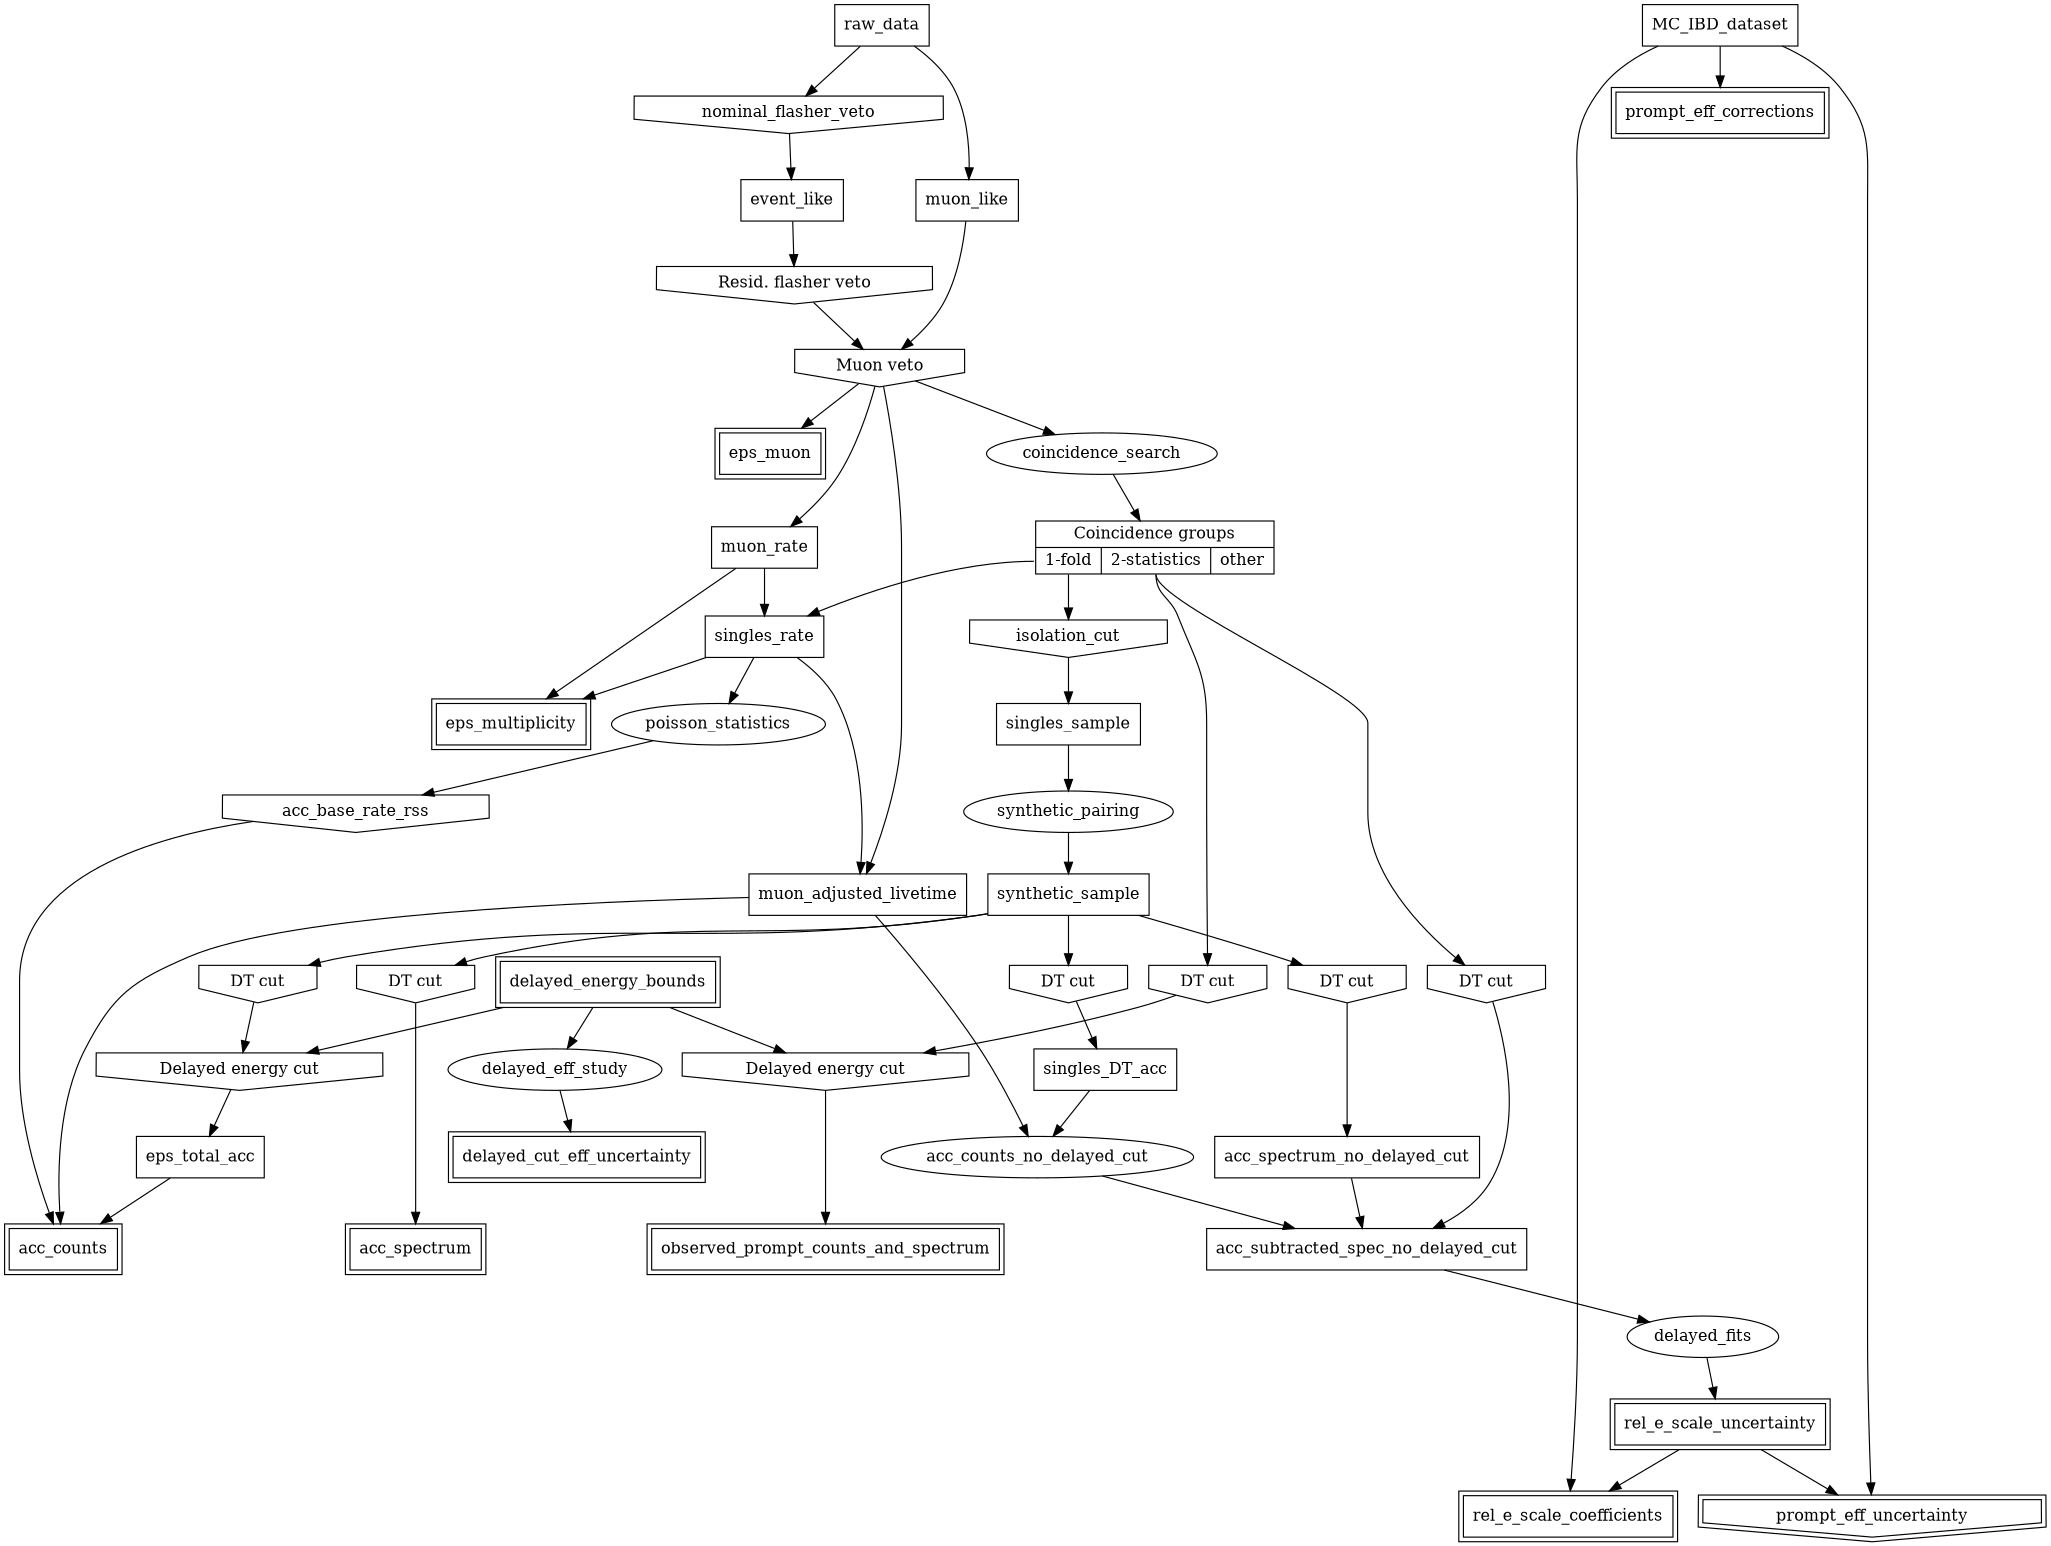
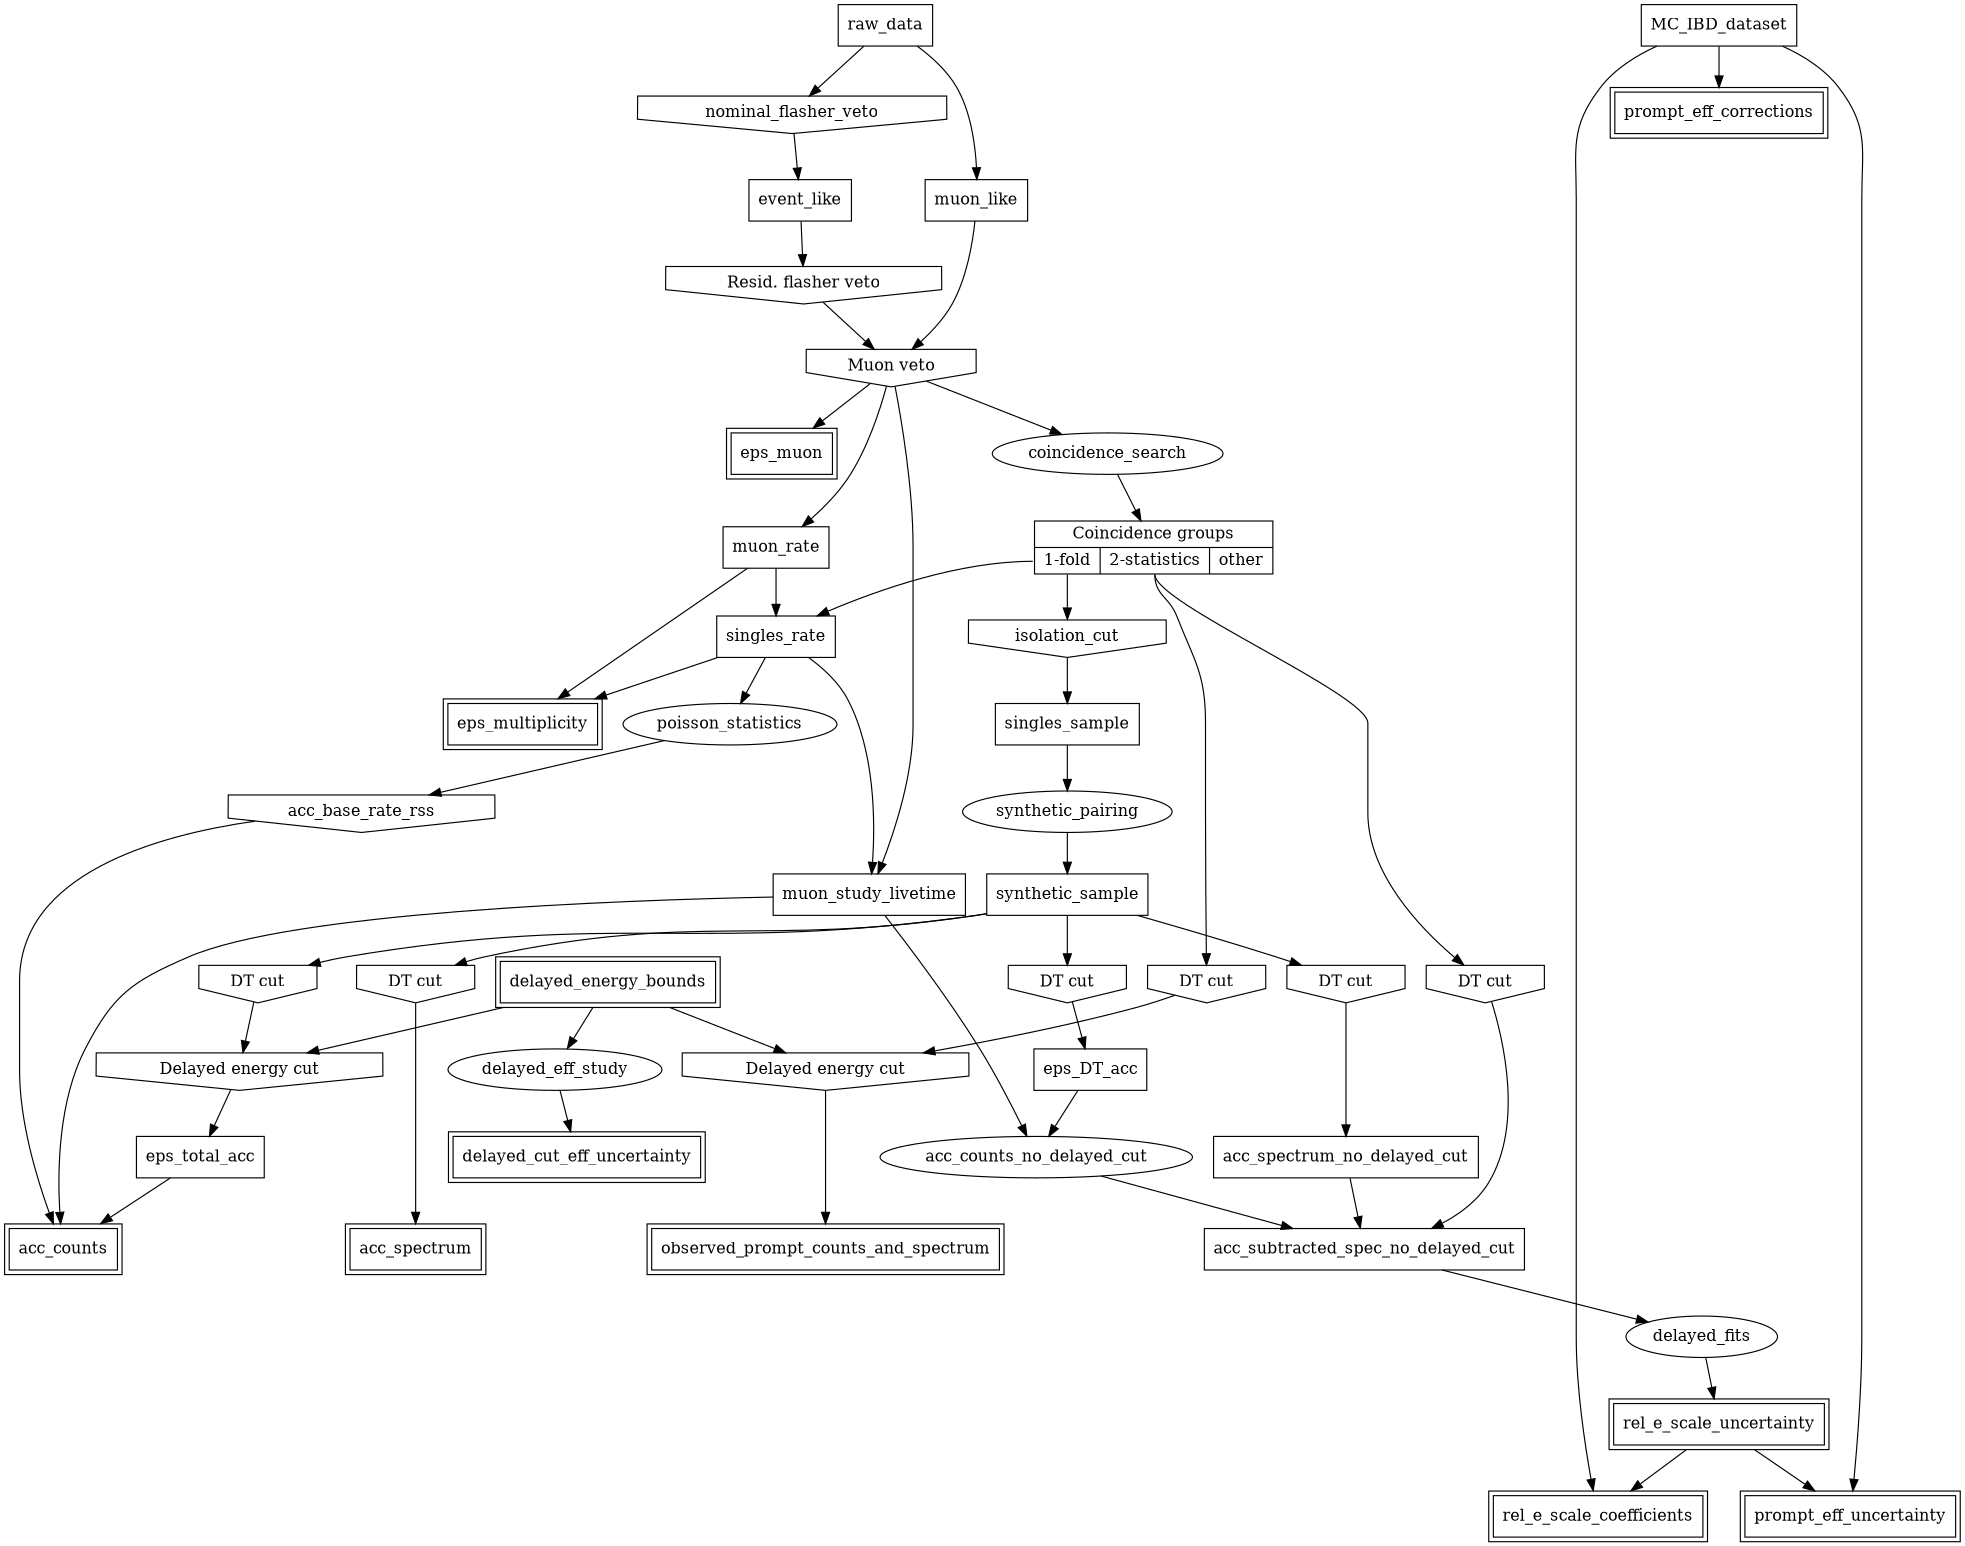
node "muon_adjusted_livetime": label "muon_adjusted_livetime" -> "muon_study_livetime"
node "singles_DT_acc": label "singles_DT_acc" -> "eps_DT_acc"
node "prompt_eff_uncertainty": shape invhouse -> box
